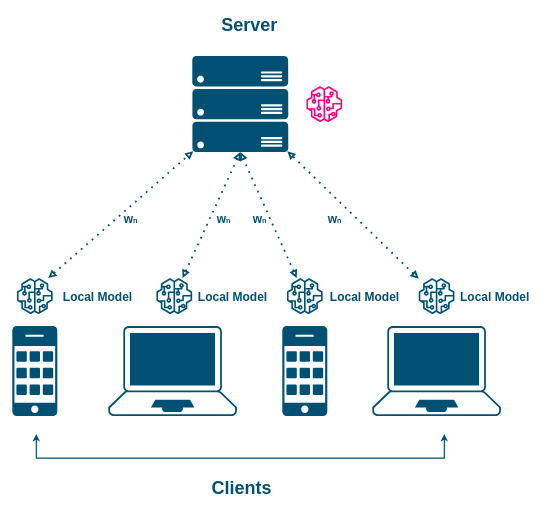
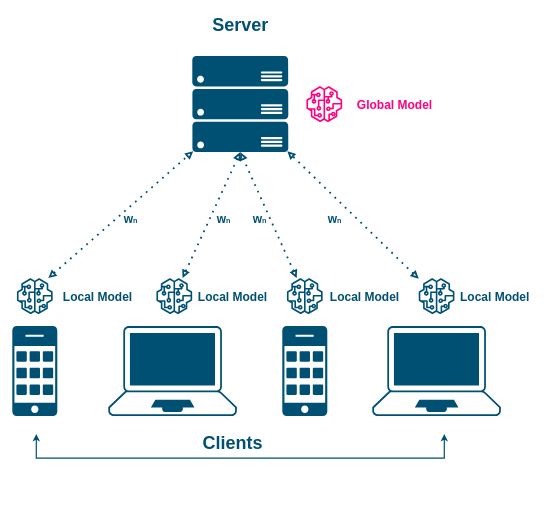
node "Server": moved (249, 24) -> (240, 24)
node "Global Model": added
node "Clients": moved (242, 488) -> (233, 443)
